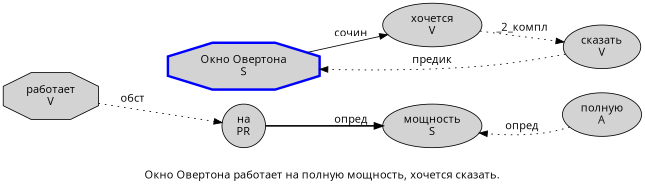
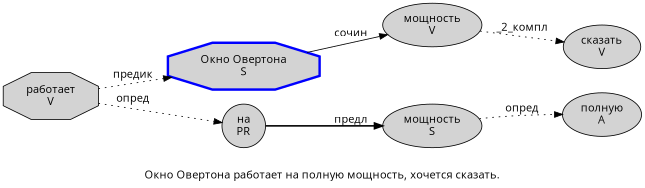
node "хочется V": label "хочется V" -> "мощность V"
edge "сказать V" -> "Окно Овертона S": now "работает V" -> "Окно Овертона S"
edge "работает V" -> "на PR": label "обст" -> "опред"
edge "на PR" -> "мощность S": label "опред" -> "предл"
edge "полную A" -> "мощность S": reversed
